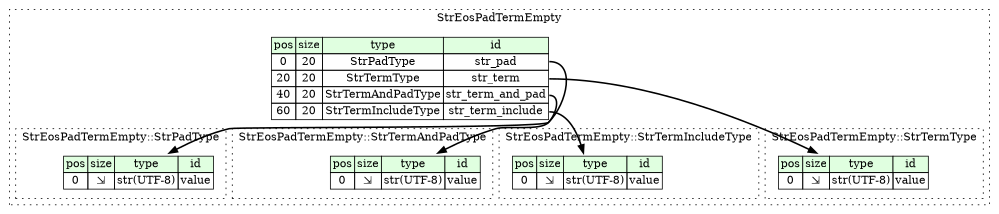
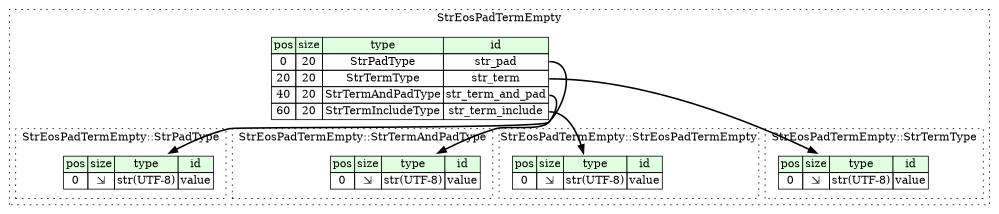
cluster "StrEosPadTermEmpty::StrTermIncludeType": label "StrEosPadTermEmpty::StrTermIncludeType" -> "StrEosPadTermEmpty::StrEosPadTermEmpty"
